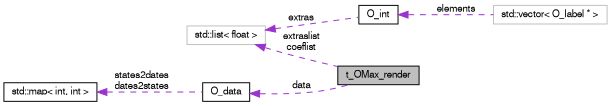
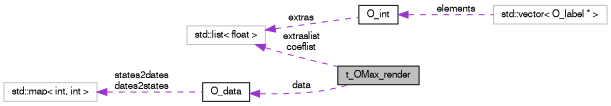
node "std::map< int, int >": color black -> grey75
